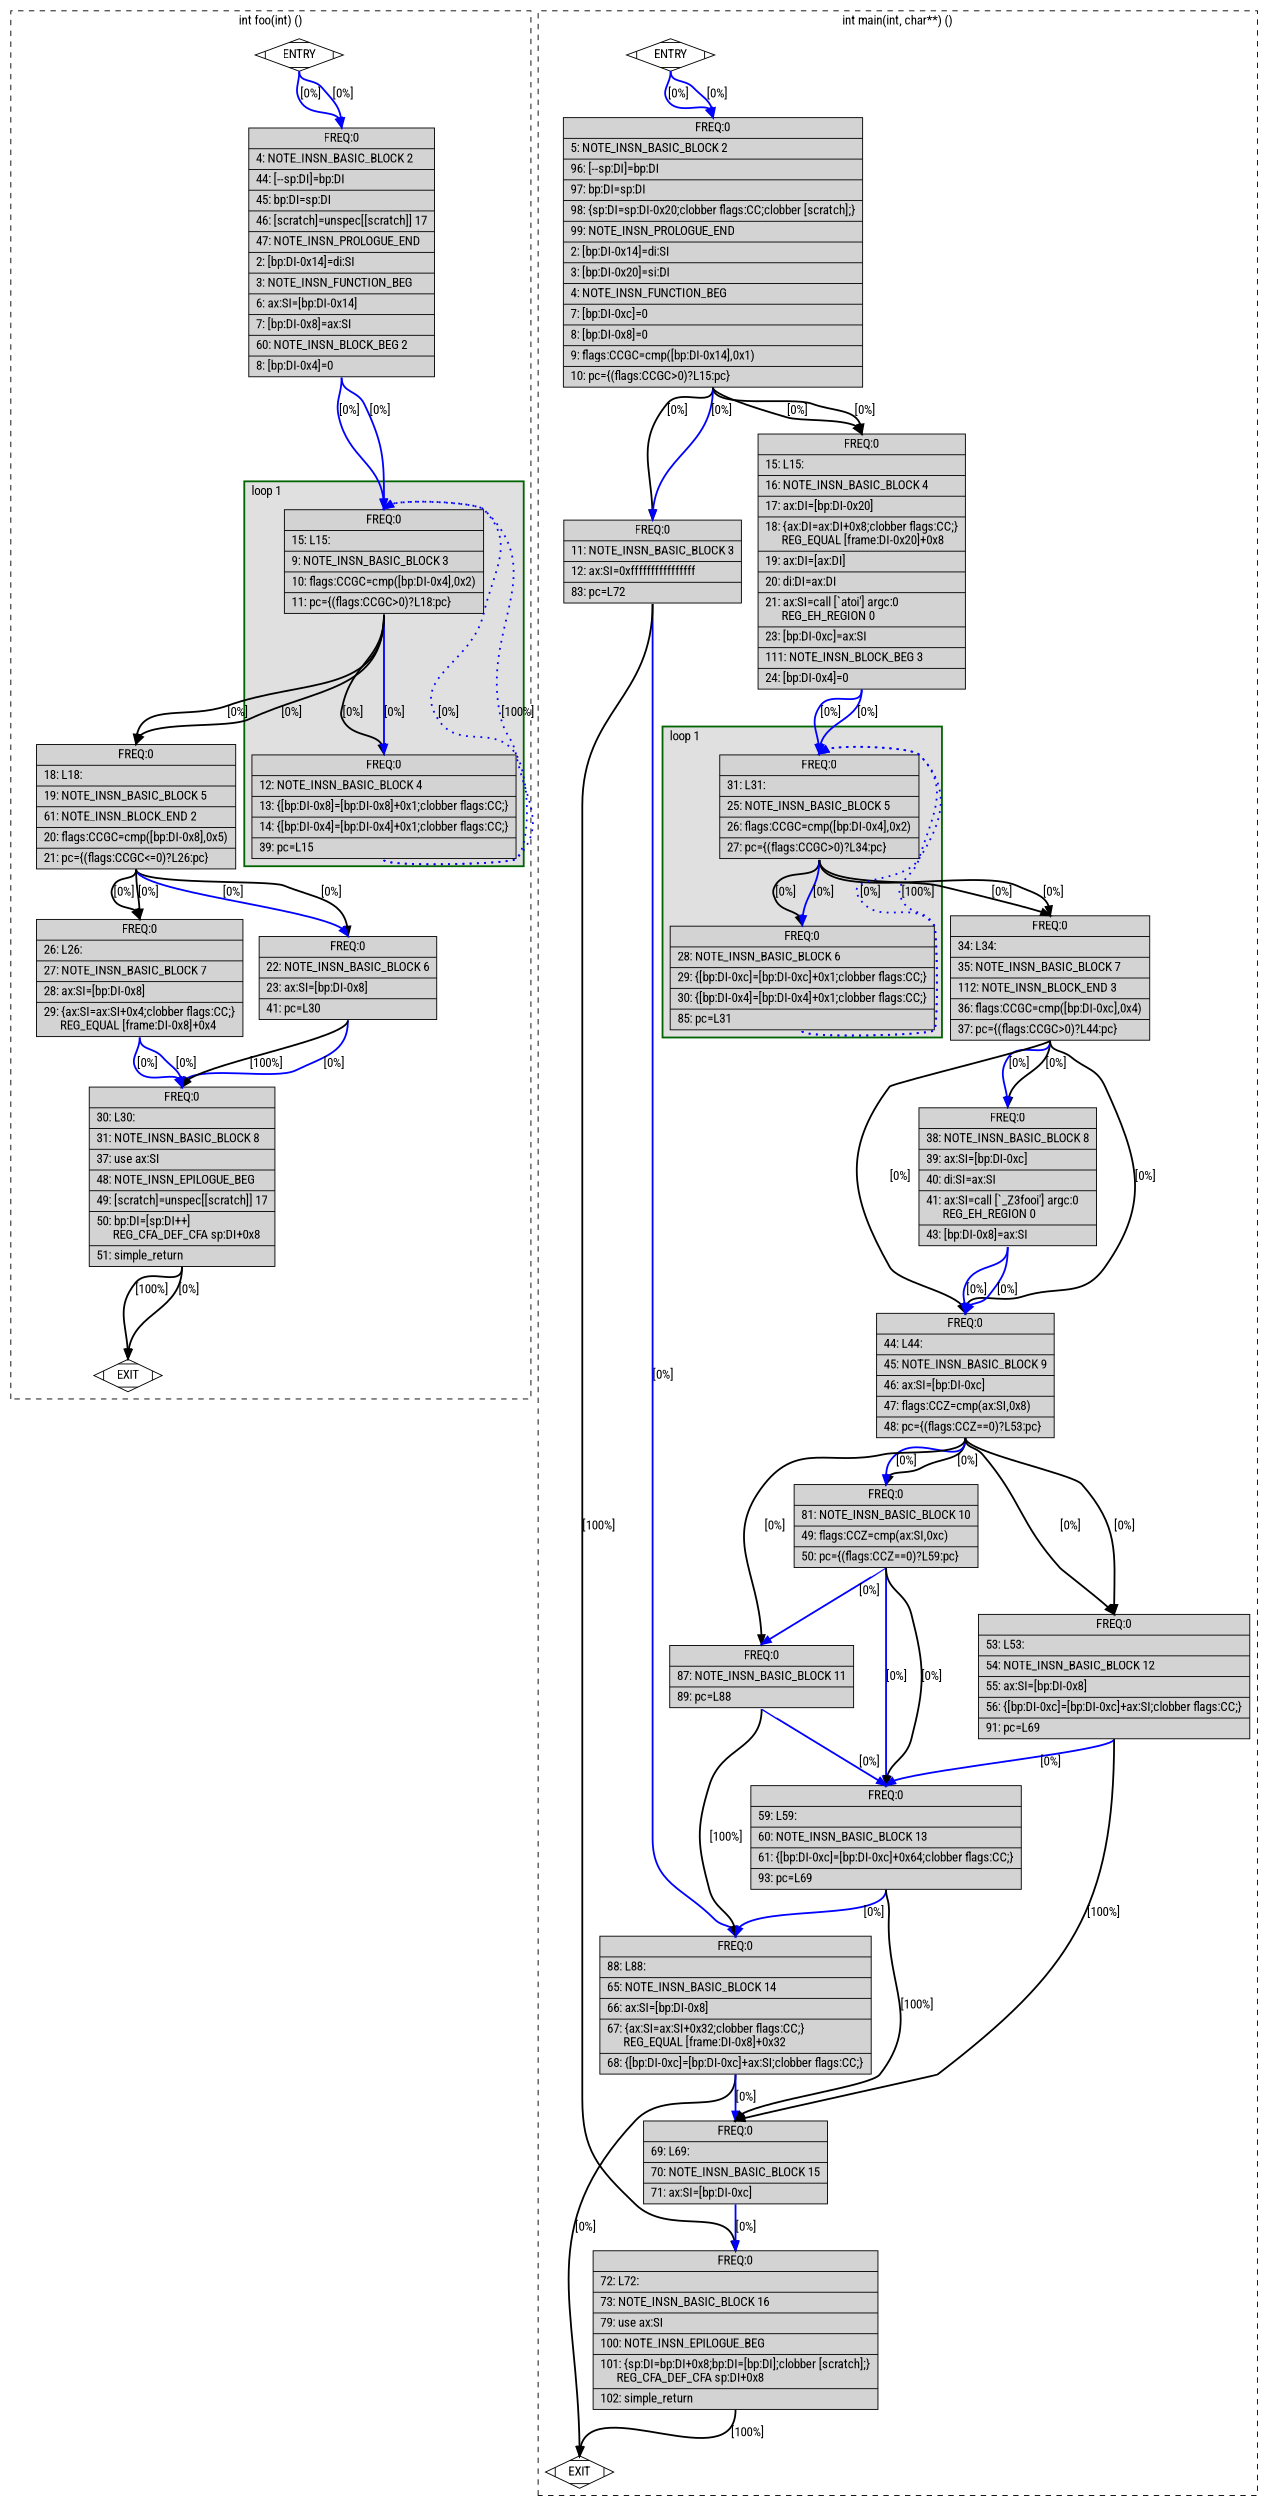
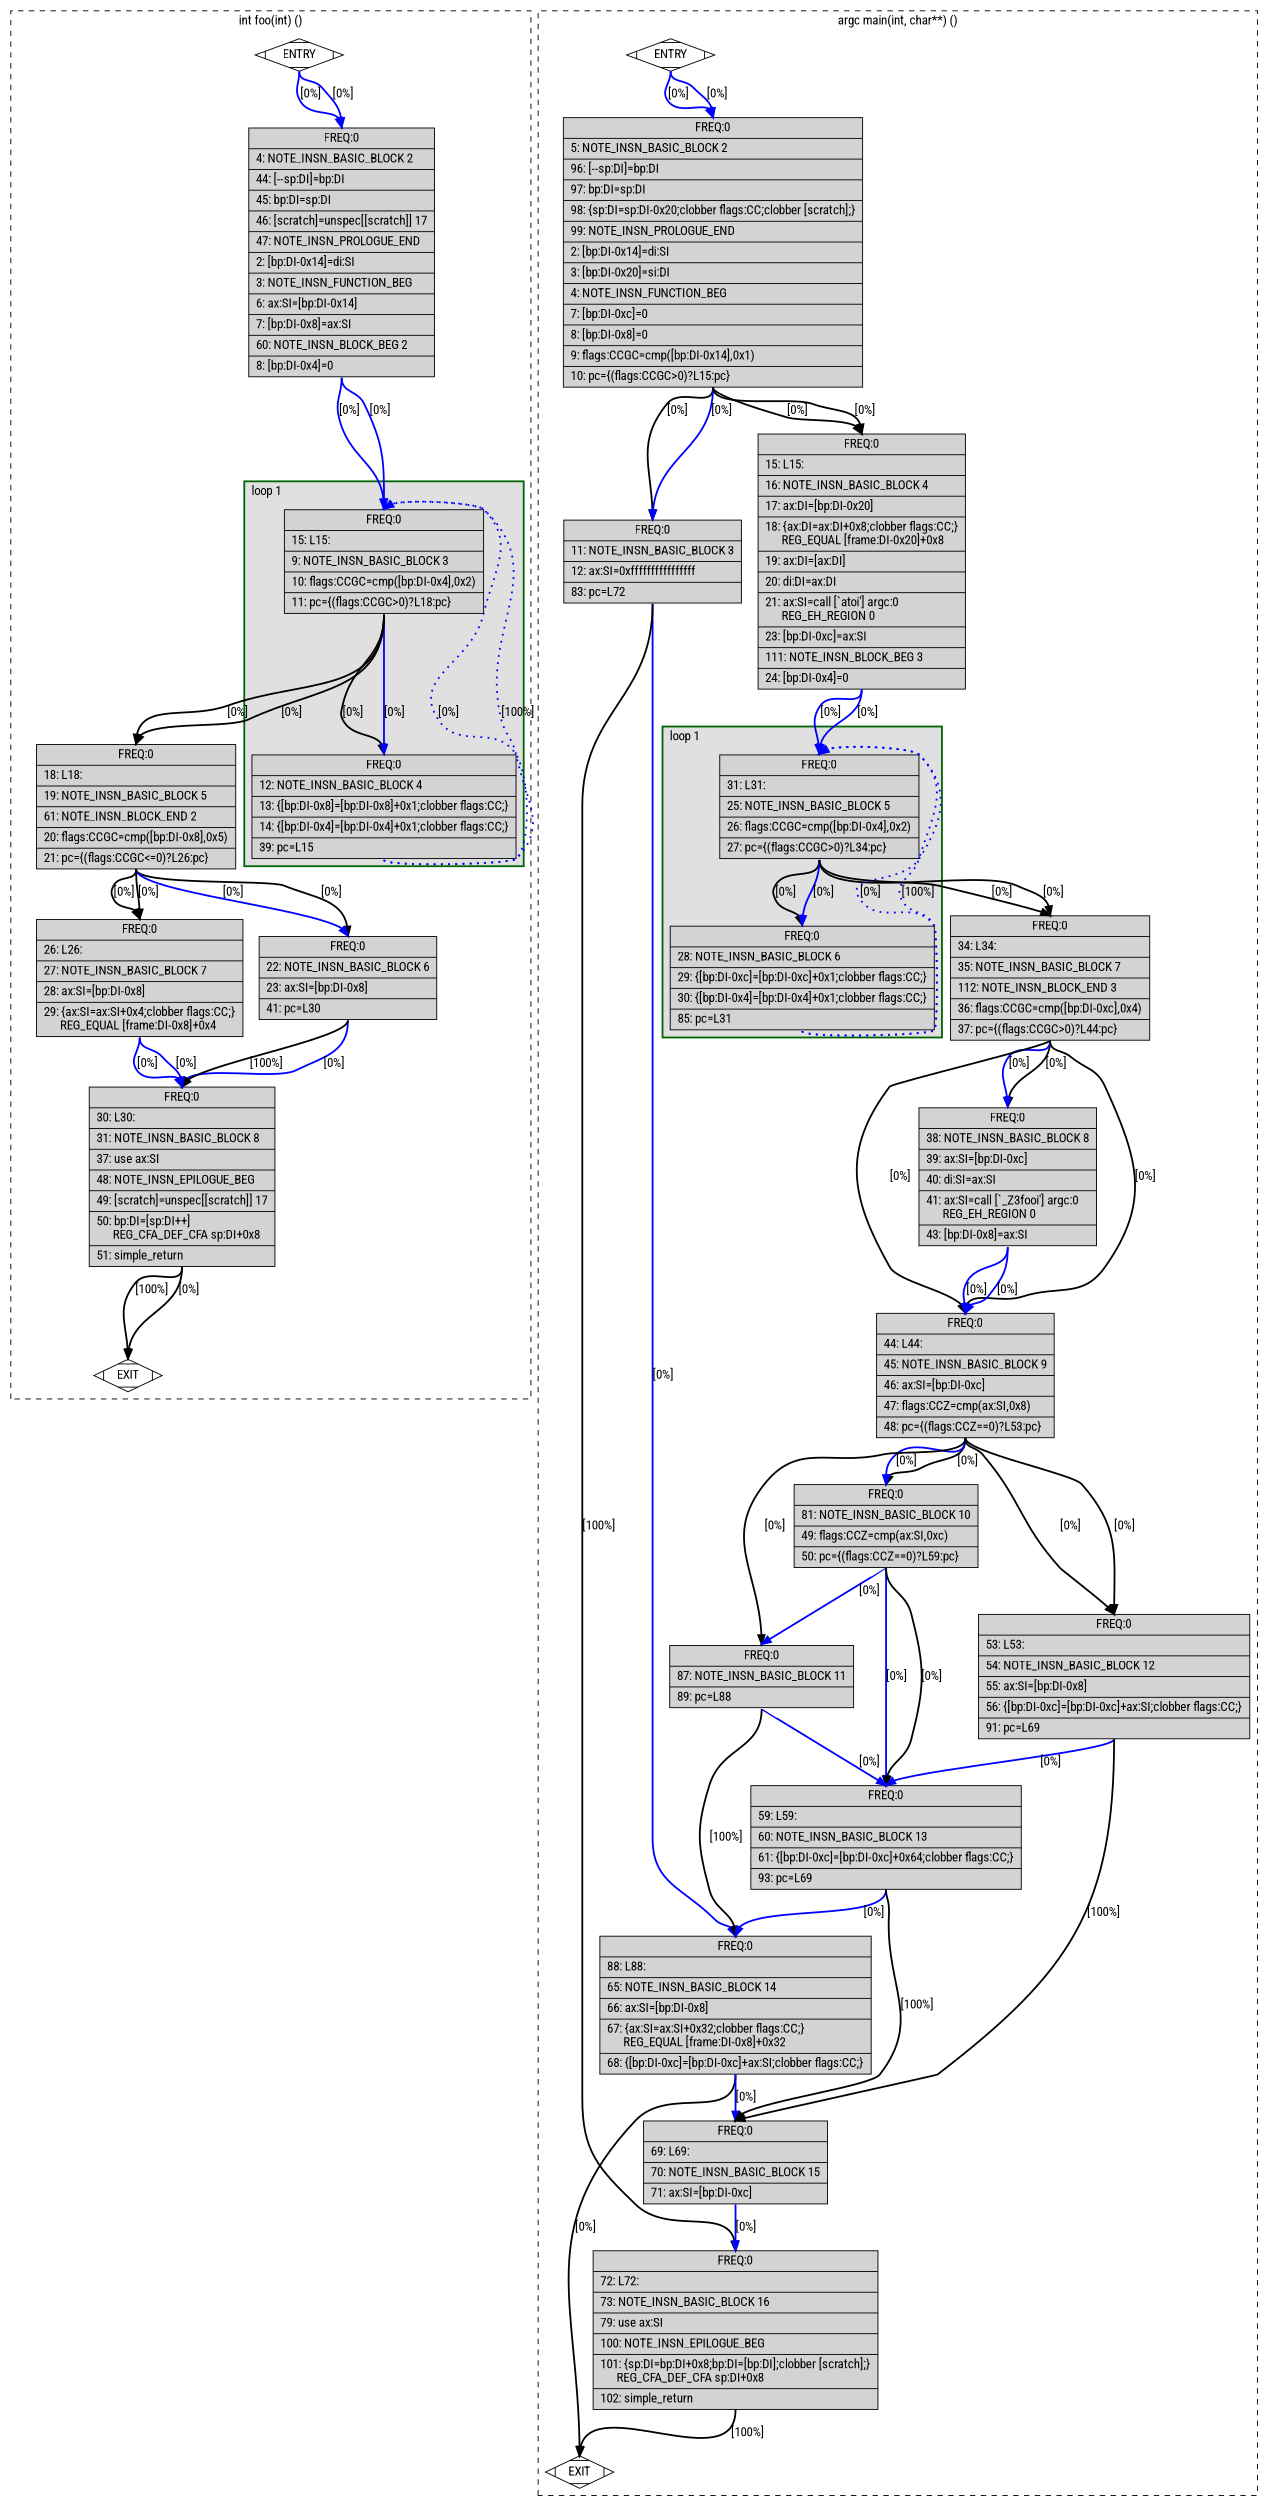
cluster "int main(int, char**) ()": label "int main(int, char**) ()" -> "argc main(int, char**) ()"
